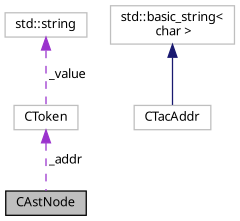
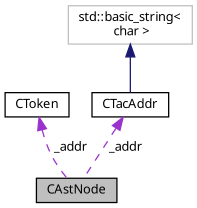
node "std::string": removed
node "CToken": color grey75 -> black
node "CTacAddr": color grey75 -> black
edge "CAstNode" -> "CTacAddr": added, label "_addr"
